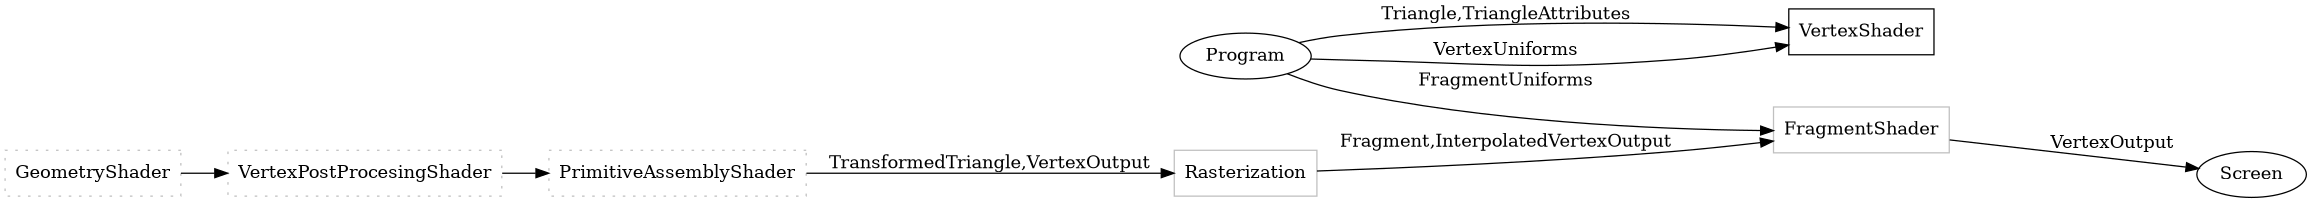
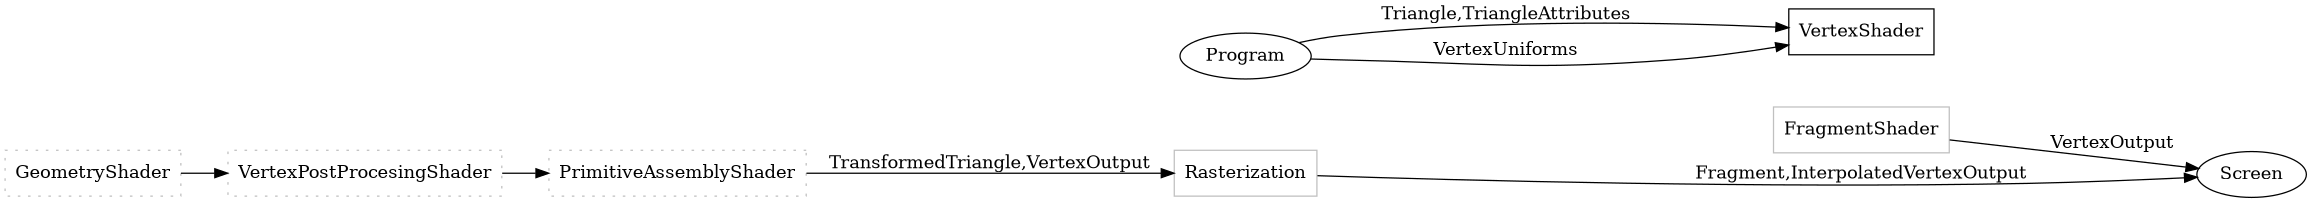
edge "Program" -> "FragmentShader": removed, label "FragmentUniforms"
edge "Rasterization" -> "FragmentShader": now "Rasterization" -> "Screen"
